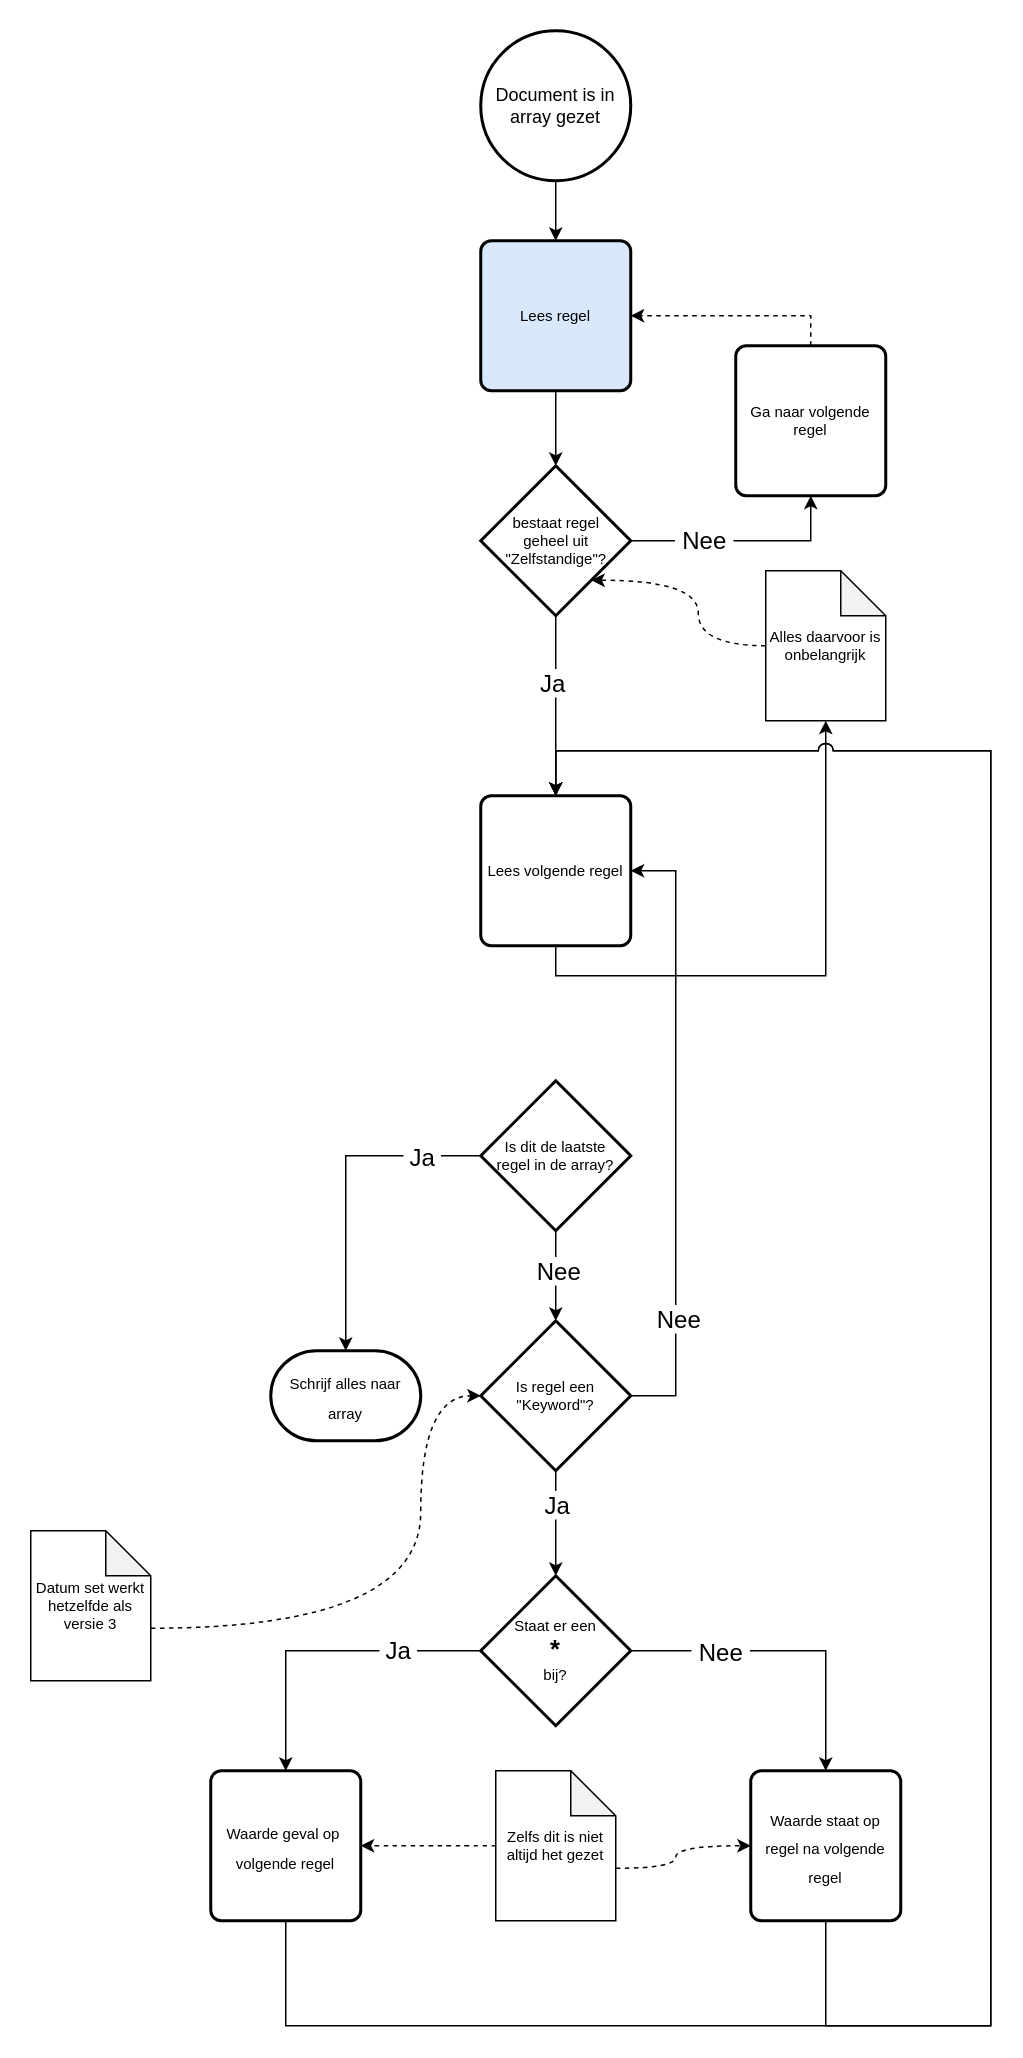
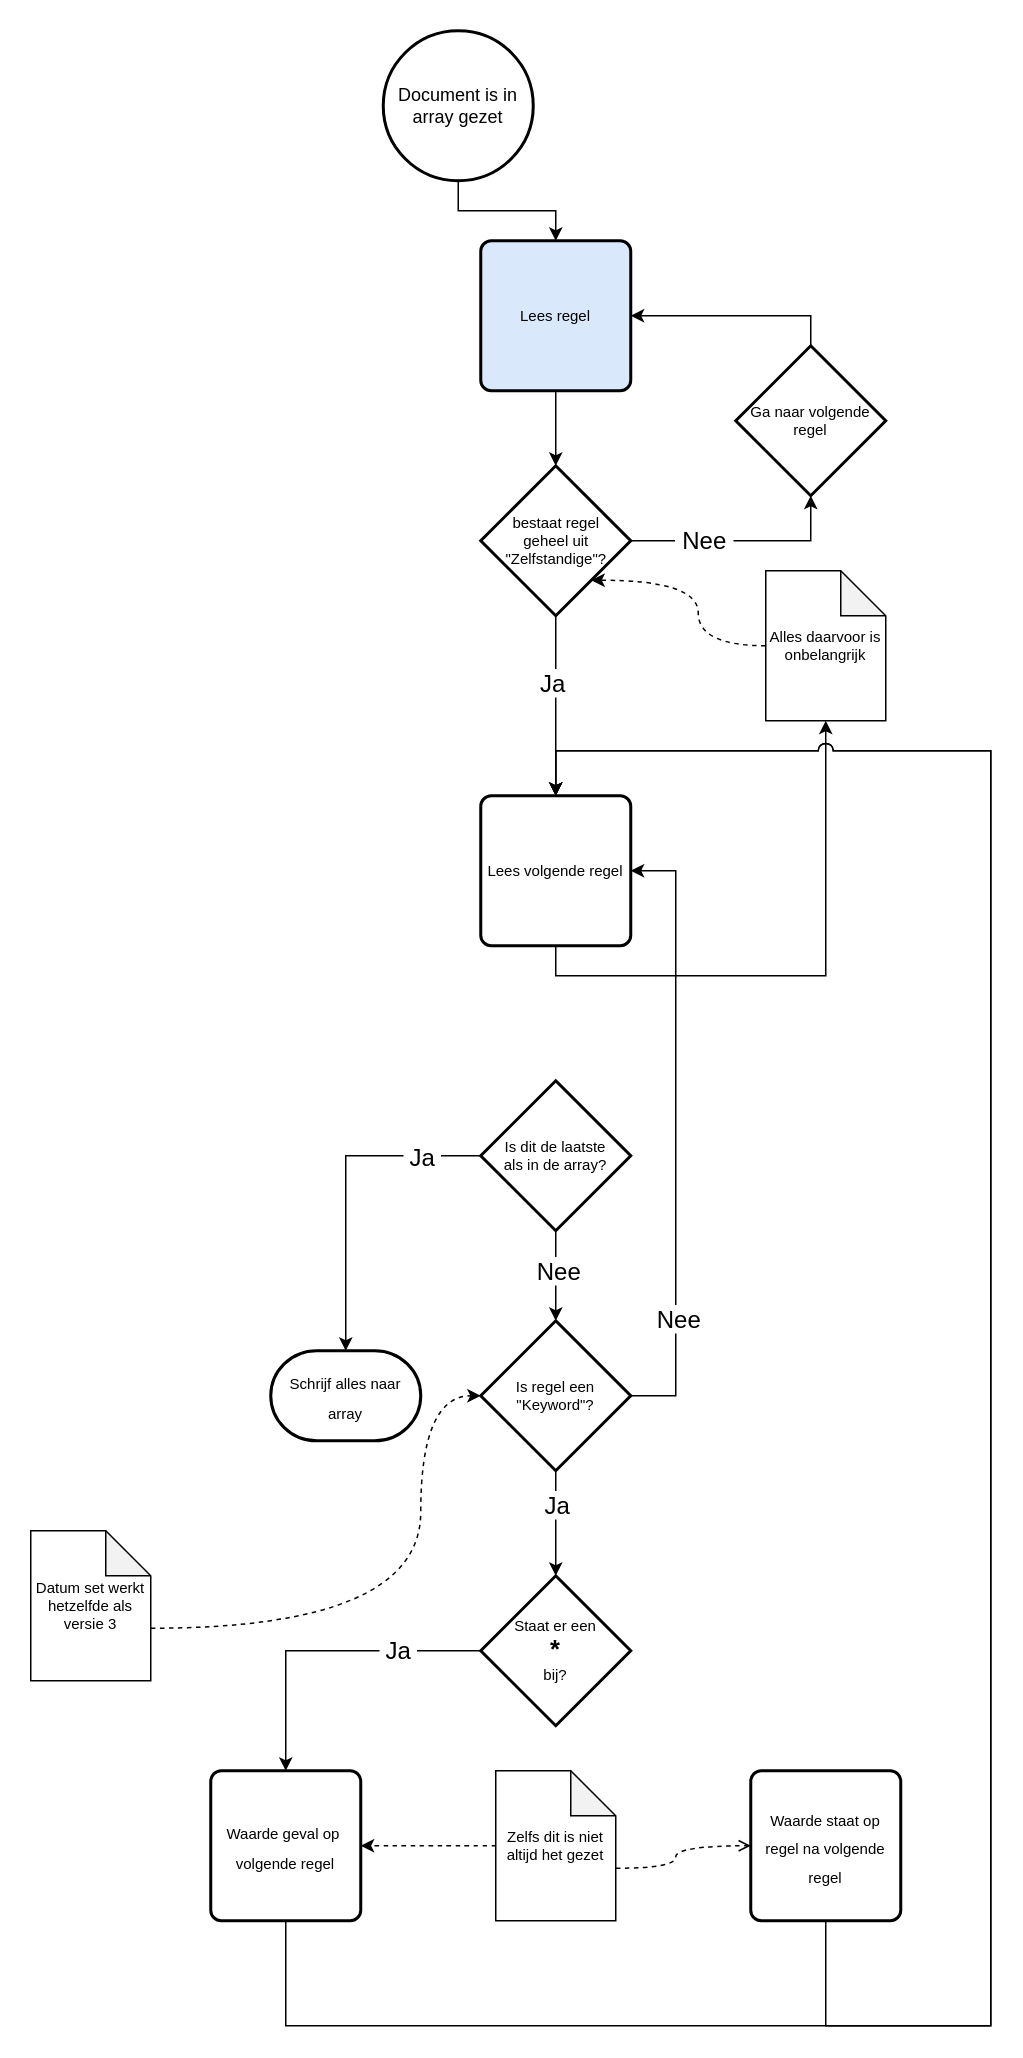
node "Document is in array gezet": moved (556, 106) -> (458, 106)
edge "Ga naar volgende regel" -> "Lees regel": style dashed -> solid
node "Ga naar volgende regel": shape rounded rectangle -> diamond
node "Is dit de laatste regel in de array?": label "Is dit de laatste regel in de array?" -> "Is dit de laatste als in de array?"
edge "Staat er een * bij?" -> "Waarde staat op regel na volgende regel": removed, label "Nee"
edge "Zelfs dit is niet altijd het gezet" -> "Waarde staat op regel na volgende regel": arrowhead classic -> open
